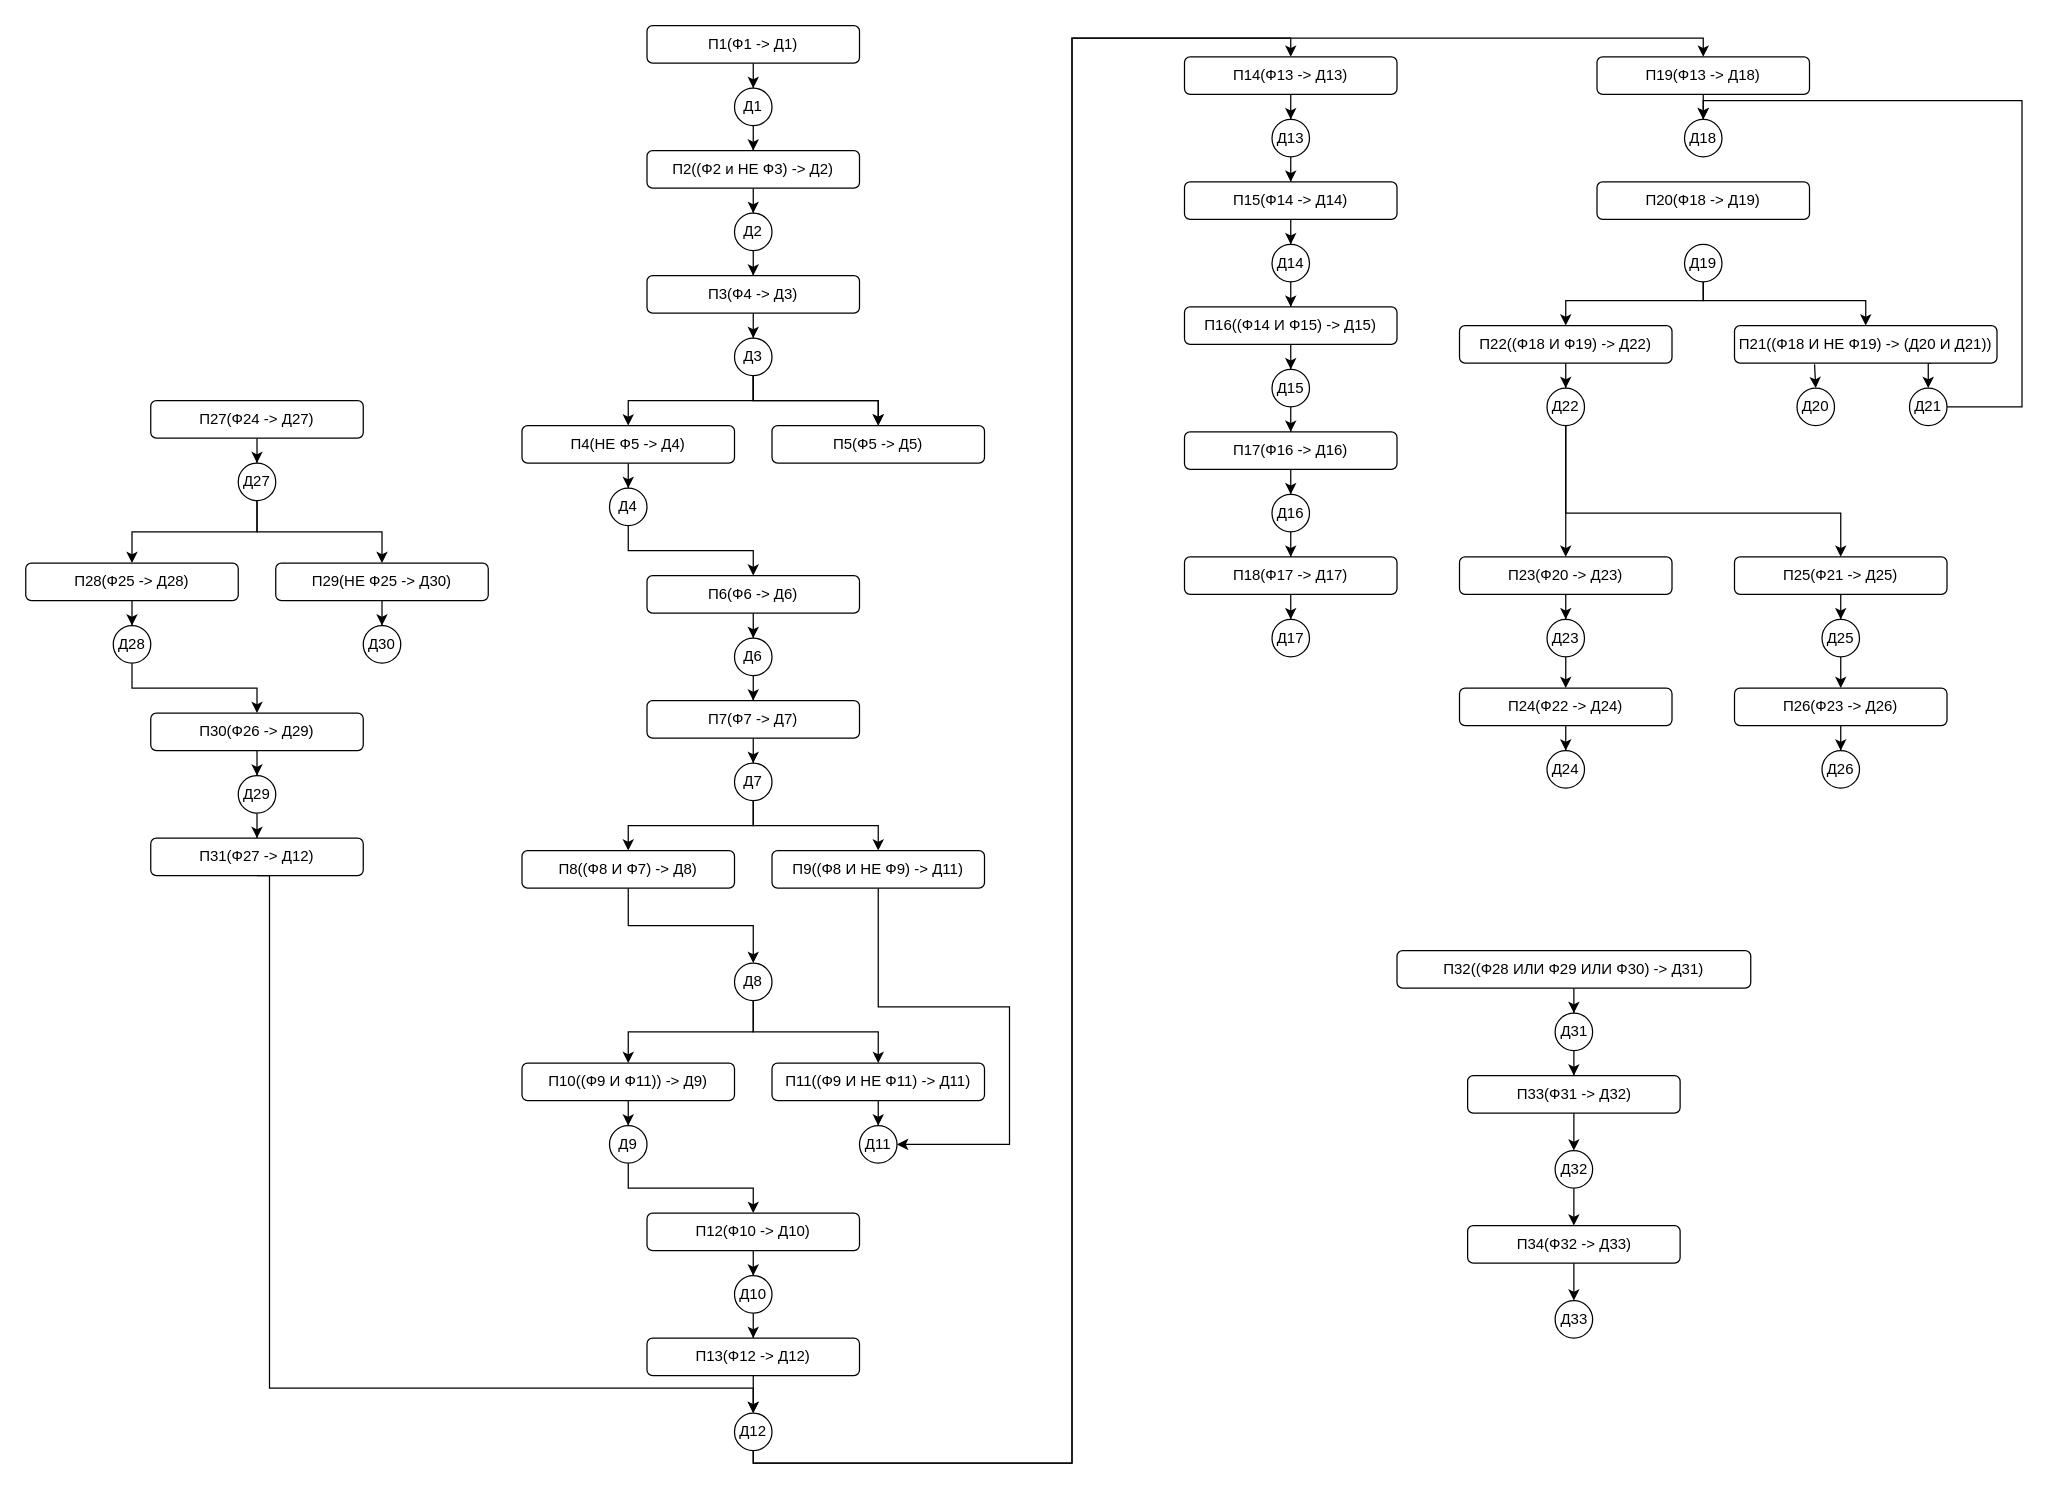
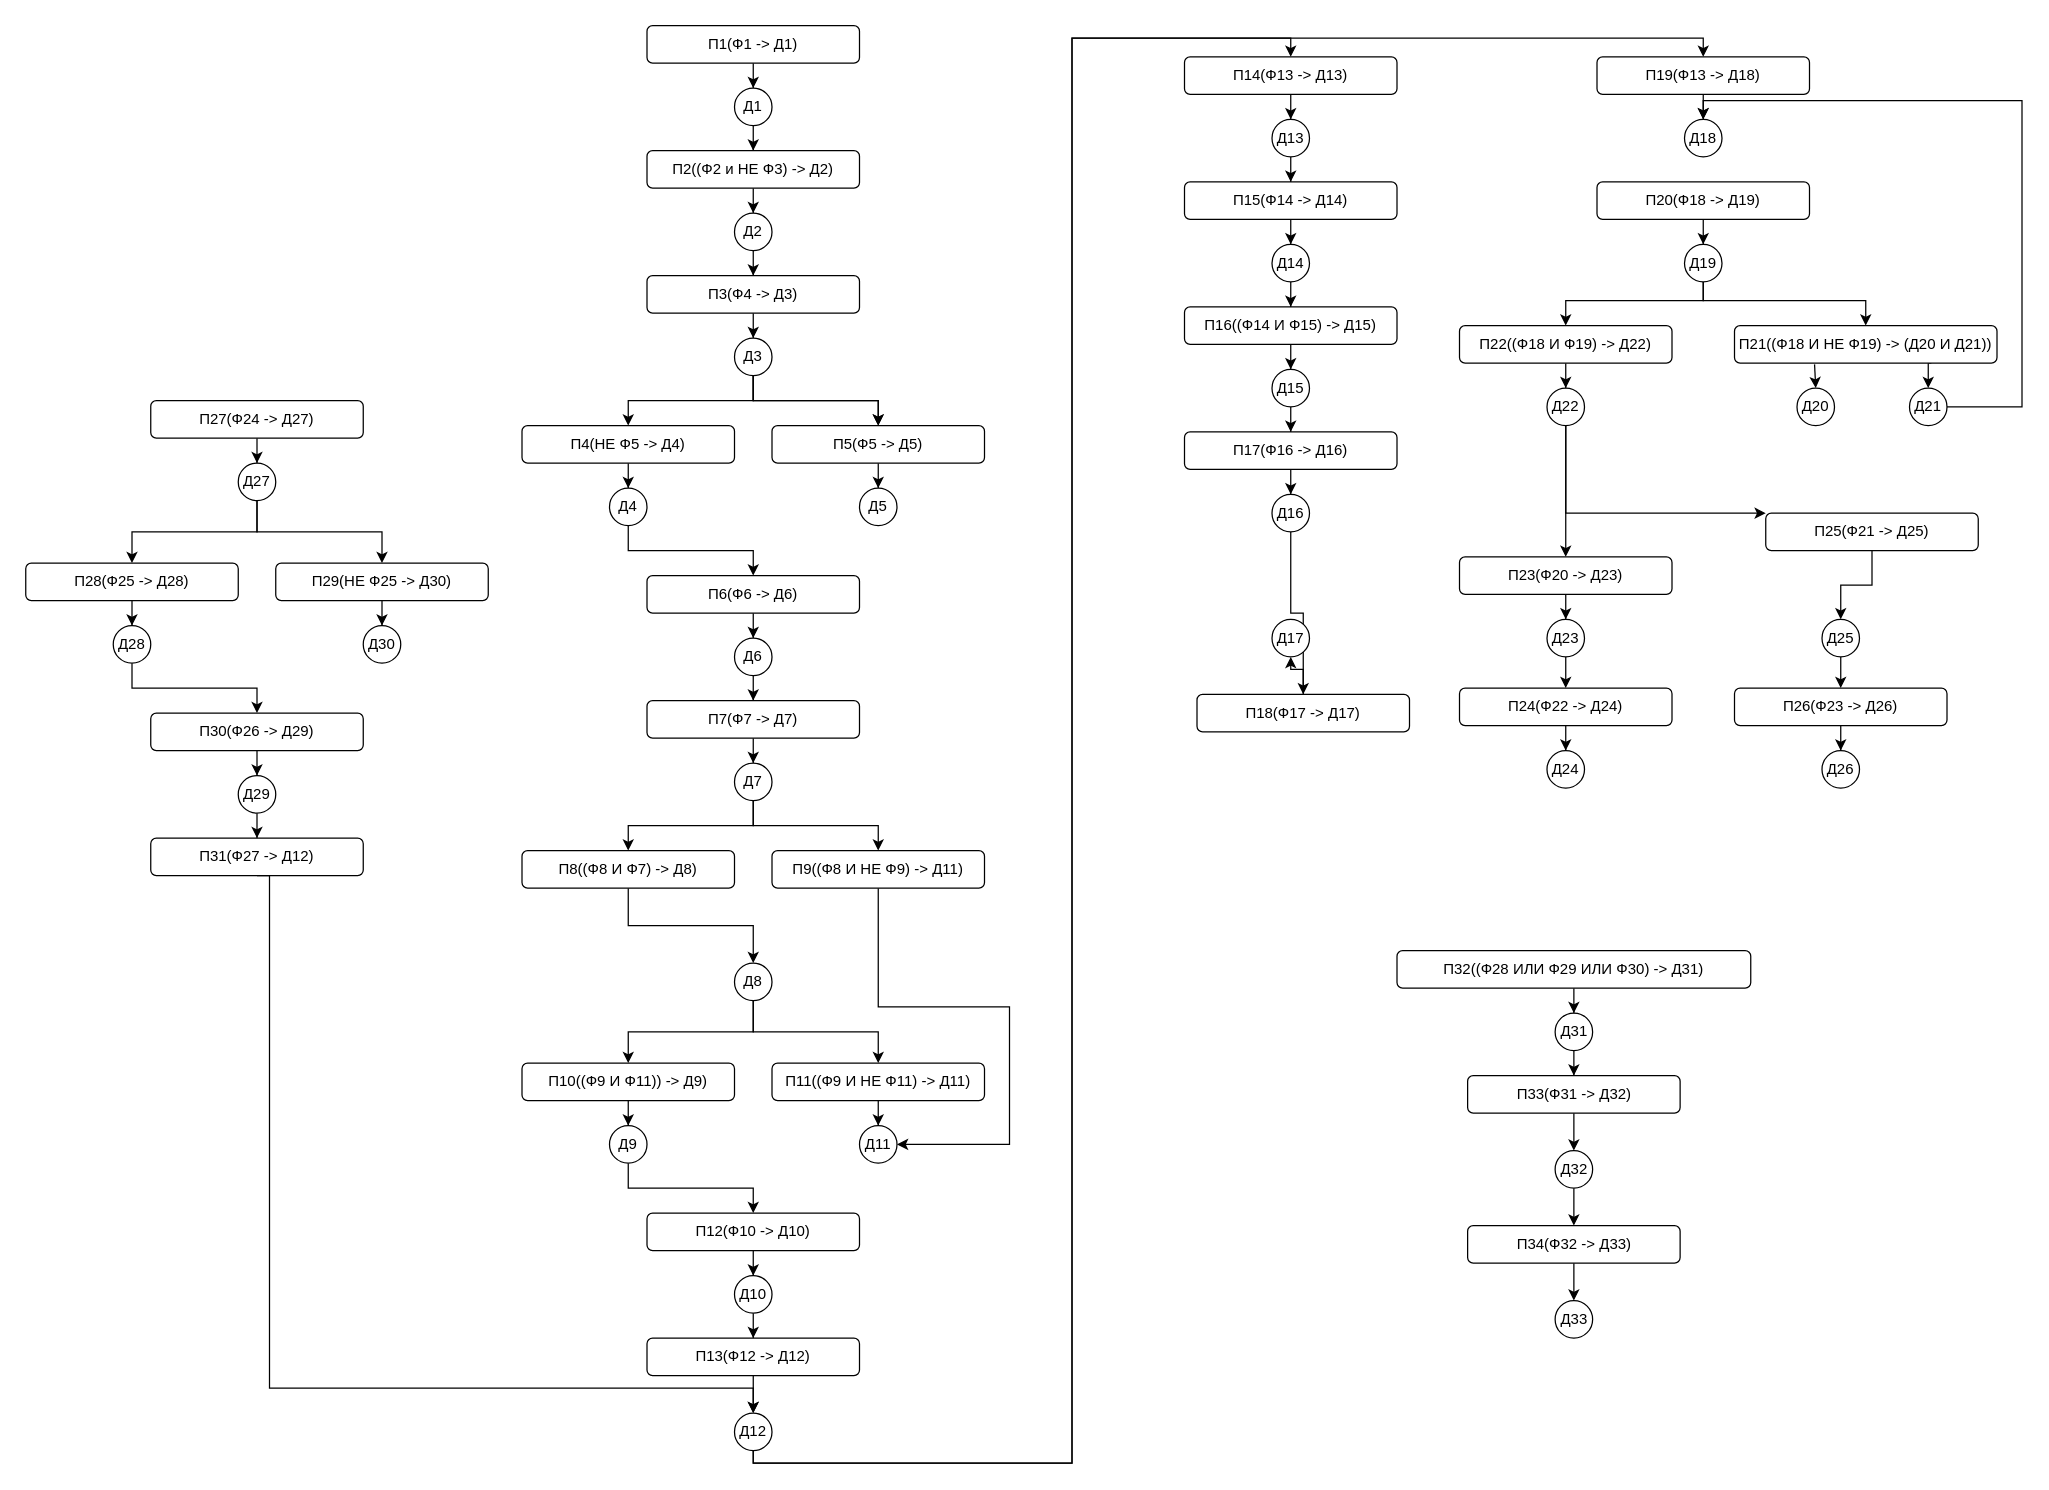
edge "П20(Ф18 -> Д19)" -> "Д19": added
edge "П5(Ф5 -> Д5)" -> "Д5": added
node "Д5": added
node "П18(Ф17 -> Д17)": moved (1291, 576) -> (1303, 713)
node "П25(Ф21 -> Д25)": moved (1841, 576) -> (1872, 532)
